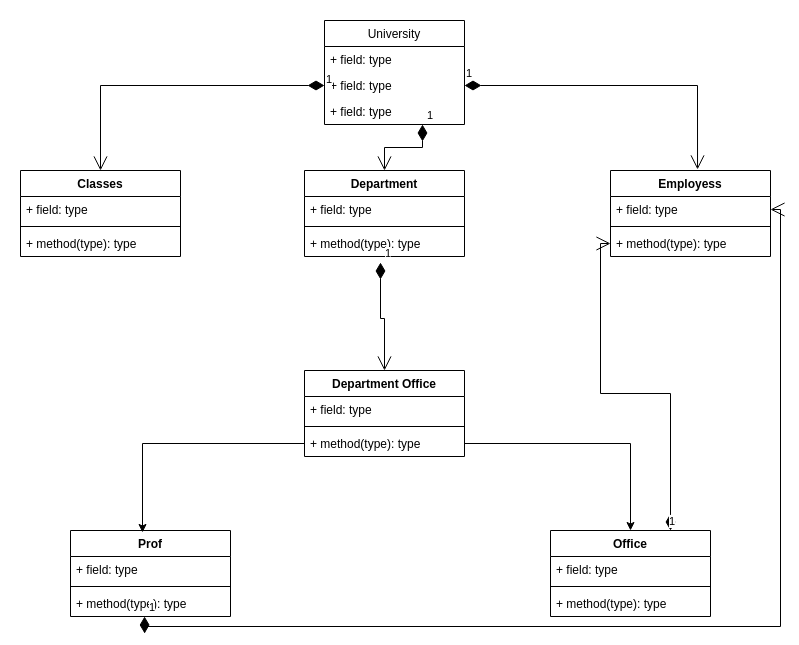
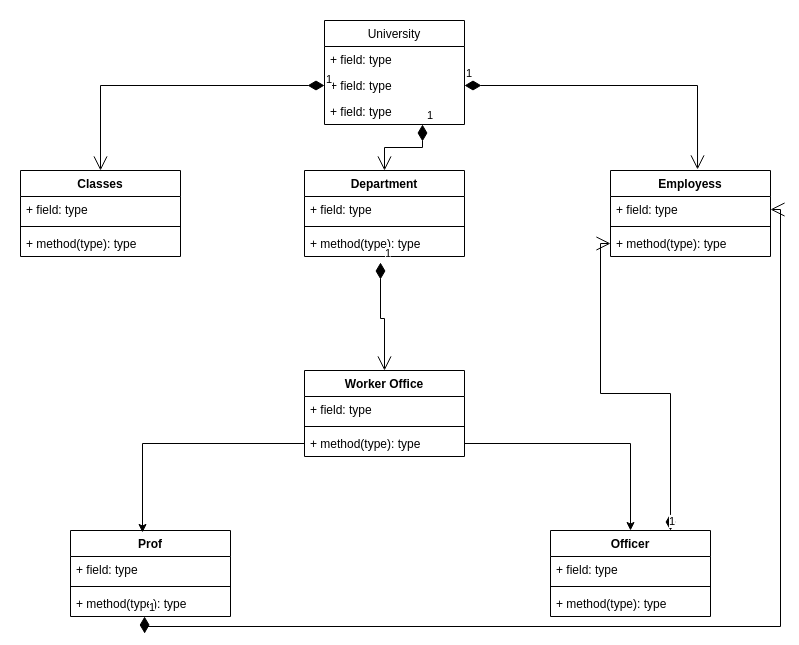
node "Department Office": label "Department Office" -> "Worker Office"
node "Office": label "Office" -> "Officer"
